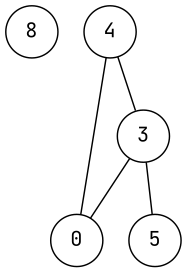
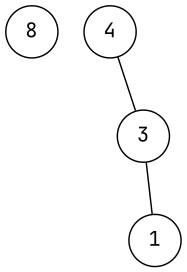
node "0": removed
node "5": label "5" -> "1"
